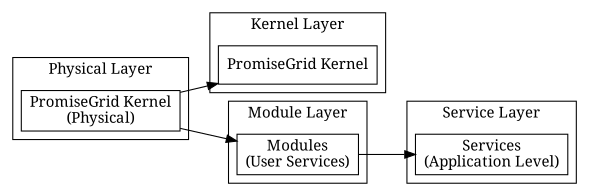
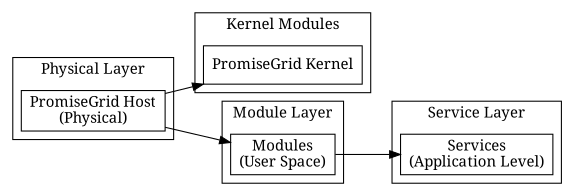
cluster "Kernel Layer": label "Kernel Layer" -> "Kernel Modules"
node "PromiseGrid Kernel (Physical)": label "PromiseGrid Kernel (Physical)" -> "PromiseGrid Host (Physical)"
node "Modules (User Services)": label "Modules (User Services)" -> "Modules (User Space)"
